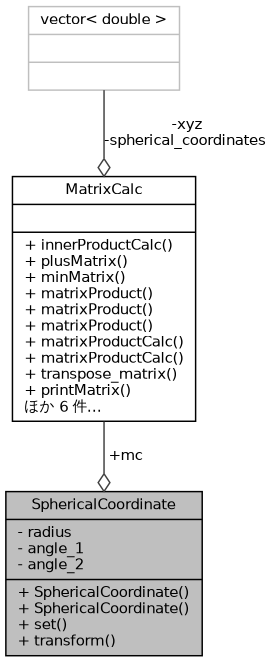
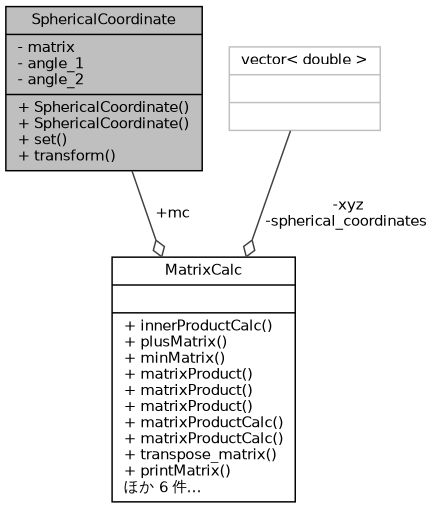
edge "MatrixCalc" -> "SphericalCoordinate": reversed
node "SphericalCoordinate": text "- radius" -> "- matrix"
